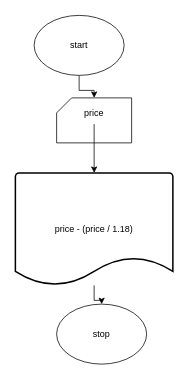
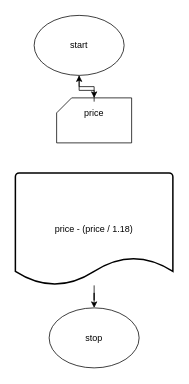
edge "price" -> "price - (price / 1.18)": now "price" -> "start"
node "stop": moved (102, 334) -> (94, 338)
